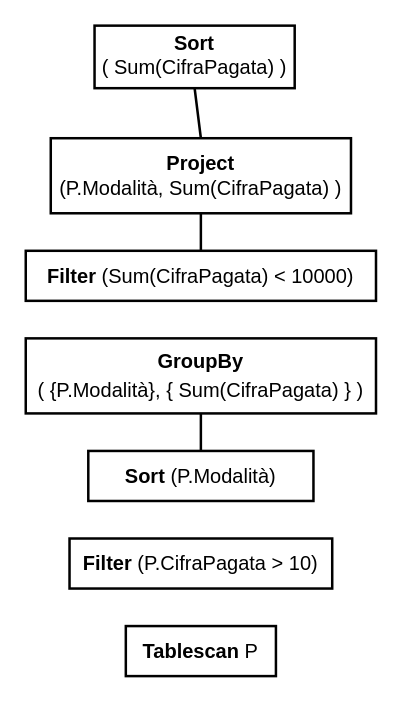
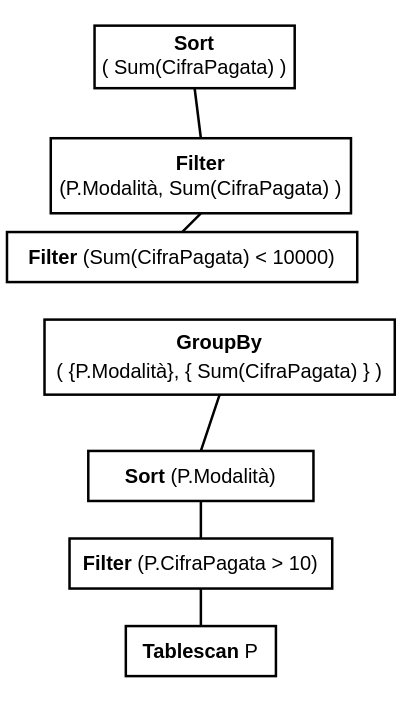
node "Project (P.Modalità, Sum(CifraPagata) )": label "Project (P.Modalità, Sum(CifraPagata) )" -> "Filter (P.Modalità, Sum(CifraPagata) )"
node "Filter (Sum(CifraPagata) < 10000)": moved (201, 276) -> (182, 257)
node "GroupBy ( {P.Modalità}, { Sum(CifraPagata) } )": moved (201, 376) -> (219, 357)
edge "Sort (P.Modalità)" -- "Filter (P.CifraPagata > 10)": added
edge "Filter (P.CifraPagata > 10)" -- "Tablescan P": added
